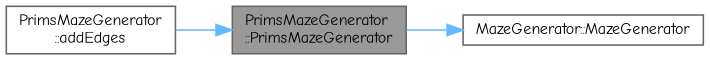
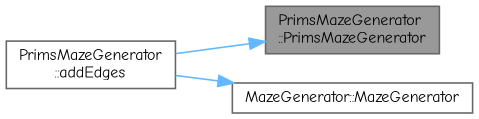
edge "PrimsMazeGenerator ::PrimsMazeGenerator" -> "MazeGenerator::MazeGenerator": now "PrimsMazeGenerator ::addEdges" -> "MazeGenerator::MazeGenerator"
